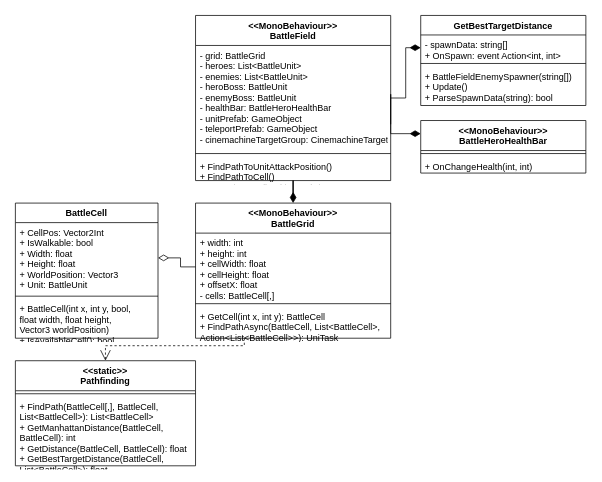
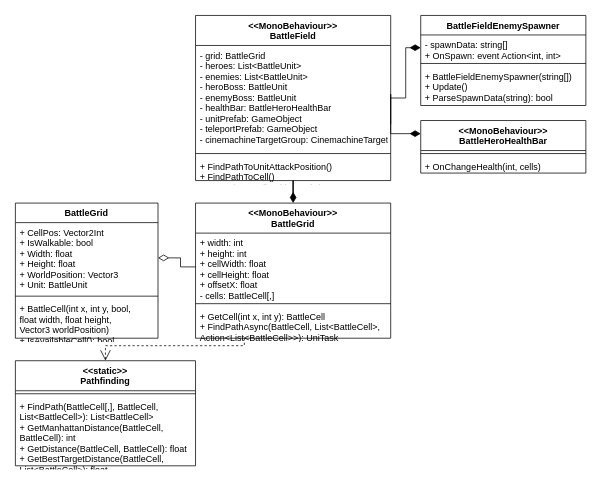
node "GetBestTargetDistance": label "GetBestTargetDistance" -> "BattleFieldEnemySpawner"
node "+ OnChangeHealth(int, int)": label "+ OnChangeHealth(int, int)" -> "+ OnChangeHealth(int, cells)"
node "BattleCell": label "BattleCell" -> "BattleGrid"
